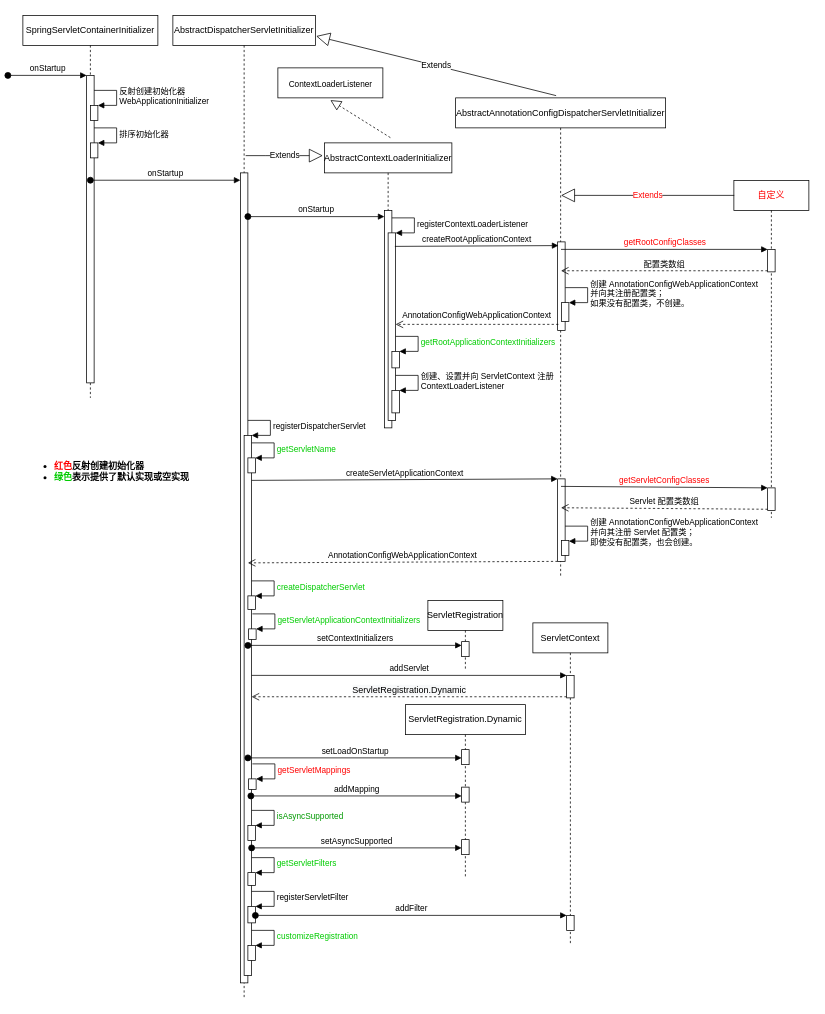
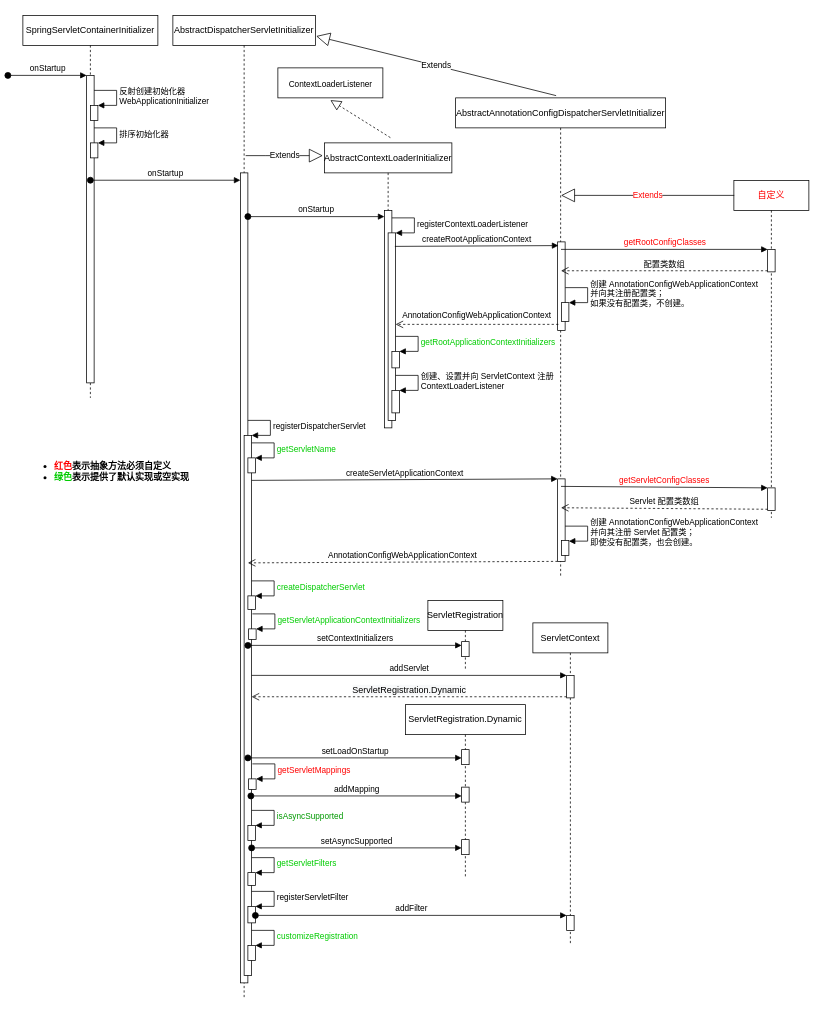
node "红色反射创建初始化器 绿色表示提供了默认实现或空实现": label "红色反射创建初始化器 绿色表示提供了默认实现或空实现" -> "红色表示抽象方法必须自定义 绿色表示提供了默认实现或空实现"
